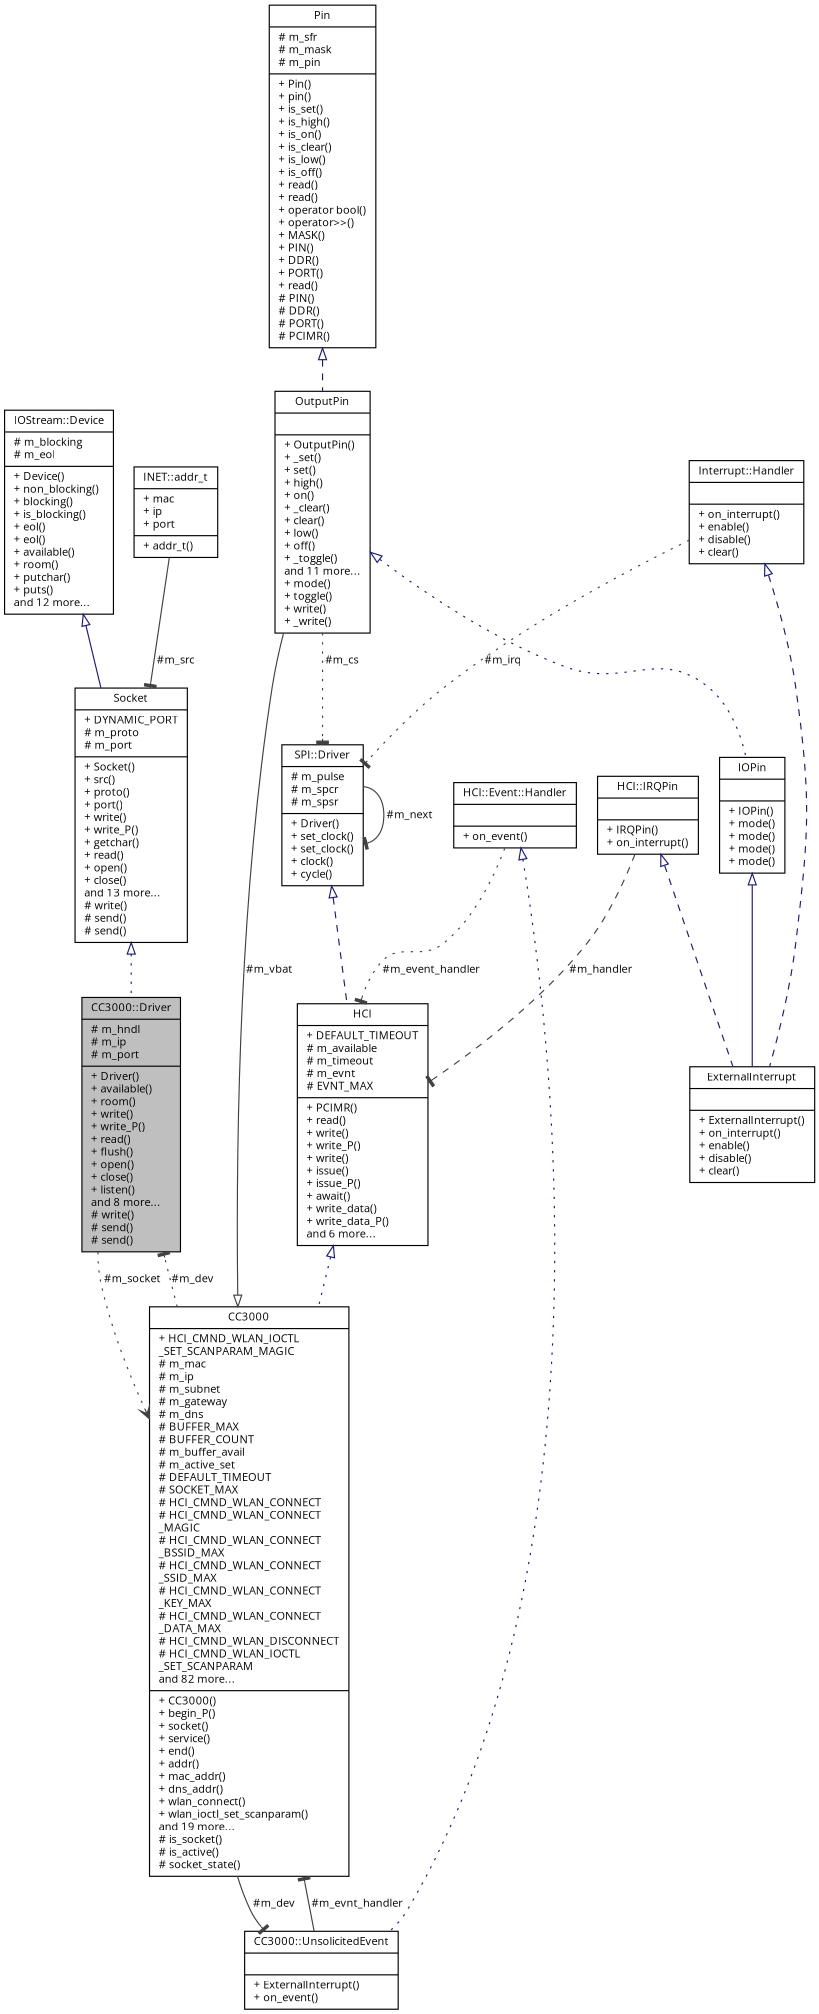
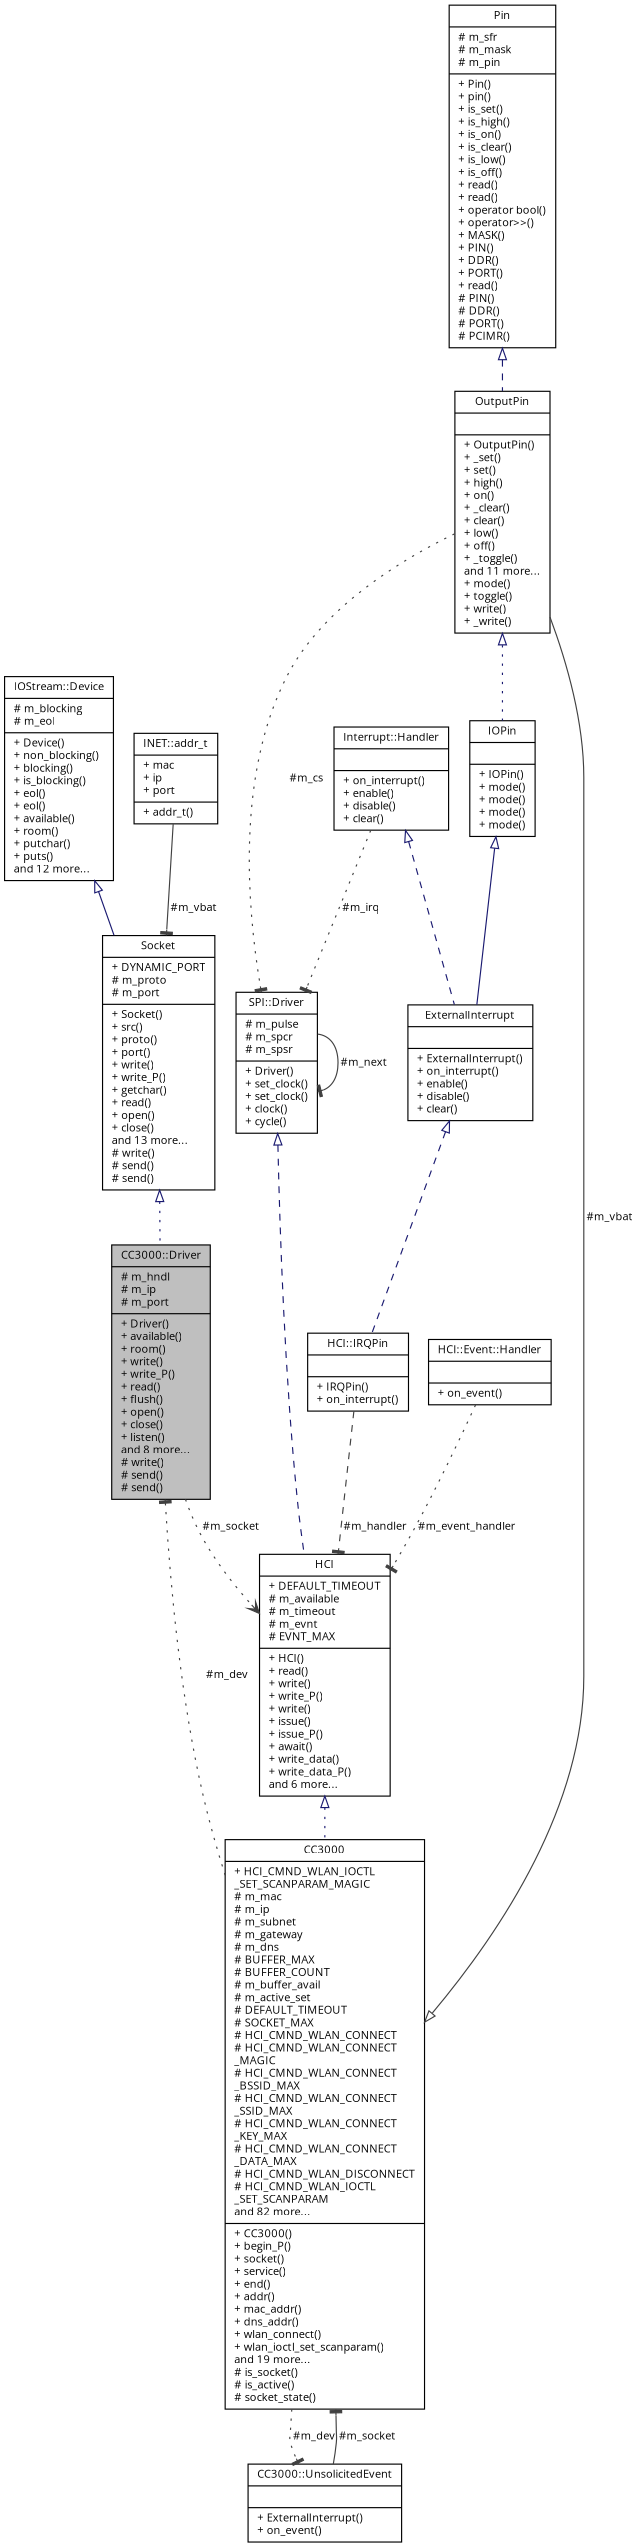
edge "INET::addr_t" -> "Socket": label " #m_src" -> " #m_vbat"
edge "ExternalInterrupt" -> "HCI::IRQPin": reversed
node "HCI": text "+ PCIMR()" -> "+ HCI()"
edge "CC3000::Driver" -> "CC3000": now "CC3000::Driver" -> "HCI"
edge "CC3000::UnsolicitedEvent" -> "HCI::Event::Handler": removed
edge "CC3000" -> "CC3000::UnsolicitedEvent": style solid -> dotted
edge "CC3000::UnsolicitedEvent" -> "CC3000": label " #m_evnt_handler" -> " #m_socket"
